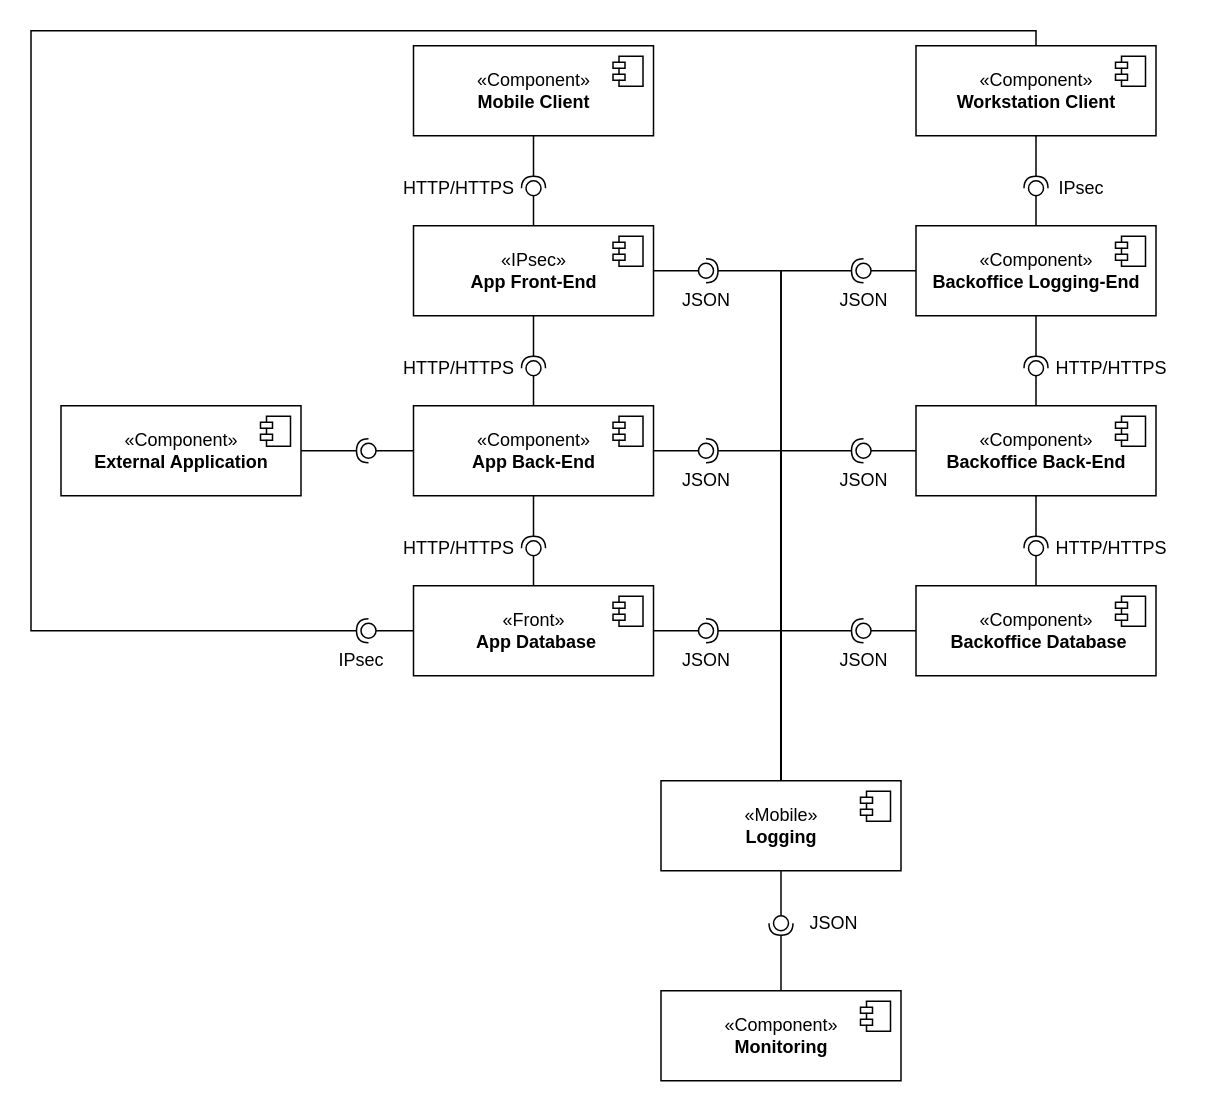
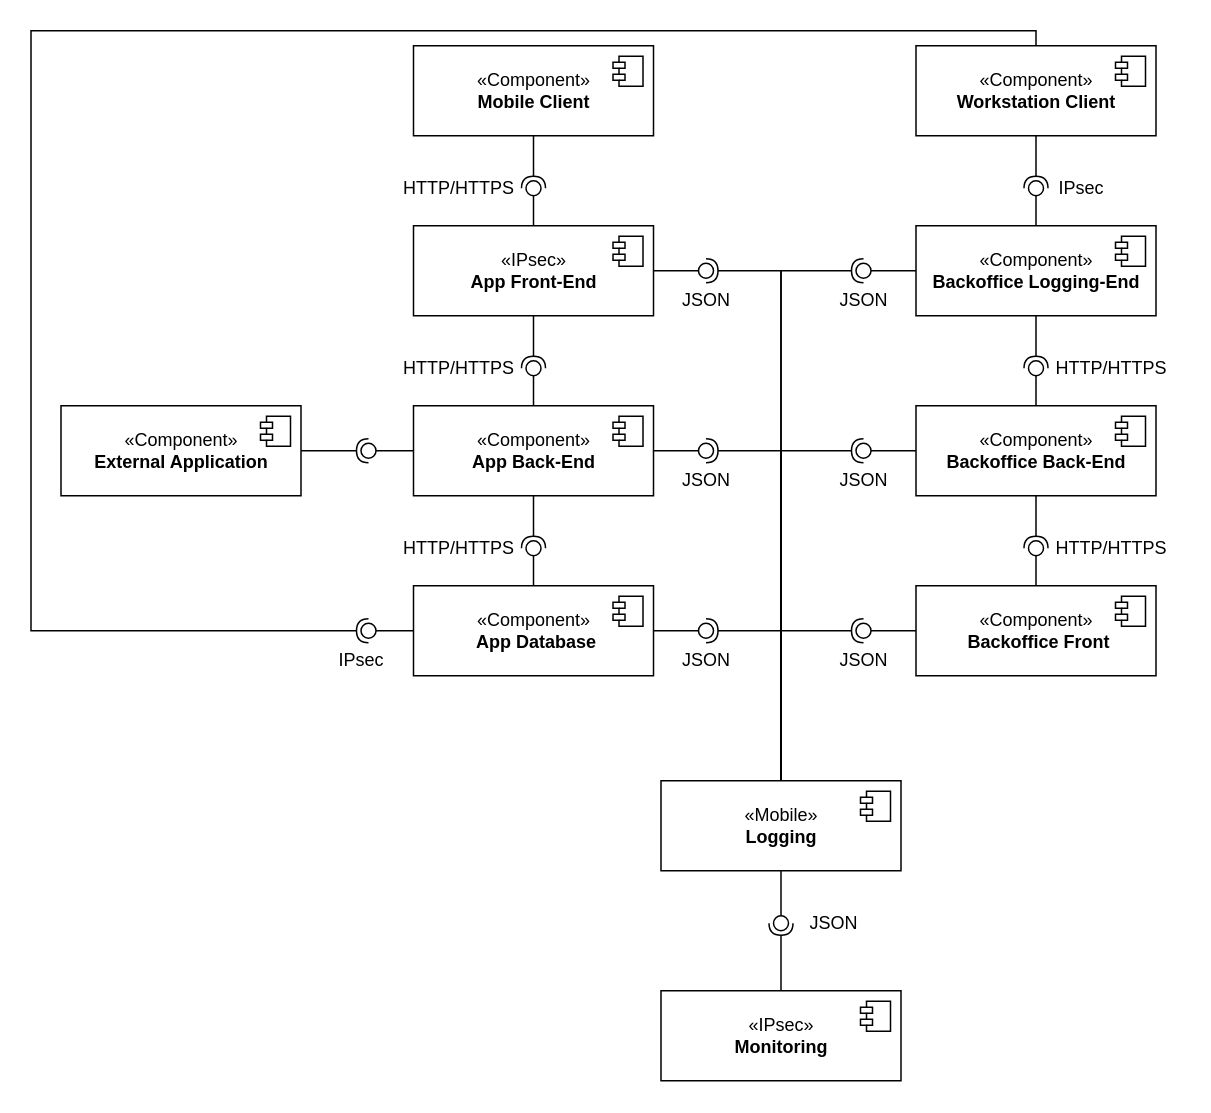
node "«Front» App Database": label "«Front» App Database" -> "«Component» App Database"
node "«Component» Backoffice Database": label "«Component» Backoffice Database" -> "«Component» Backoffice Front"
node "«Component» Monitoring": label "«Component» Monitoring" -> "«IPsec» Monitoring"
